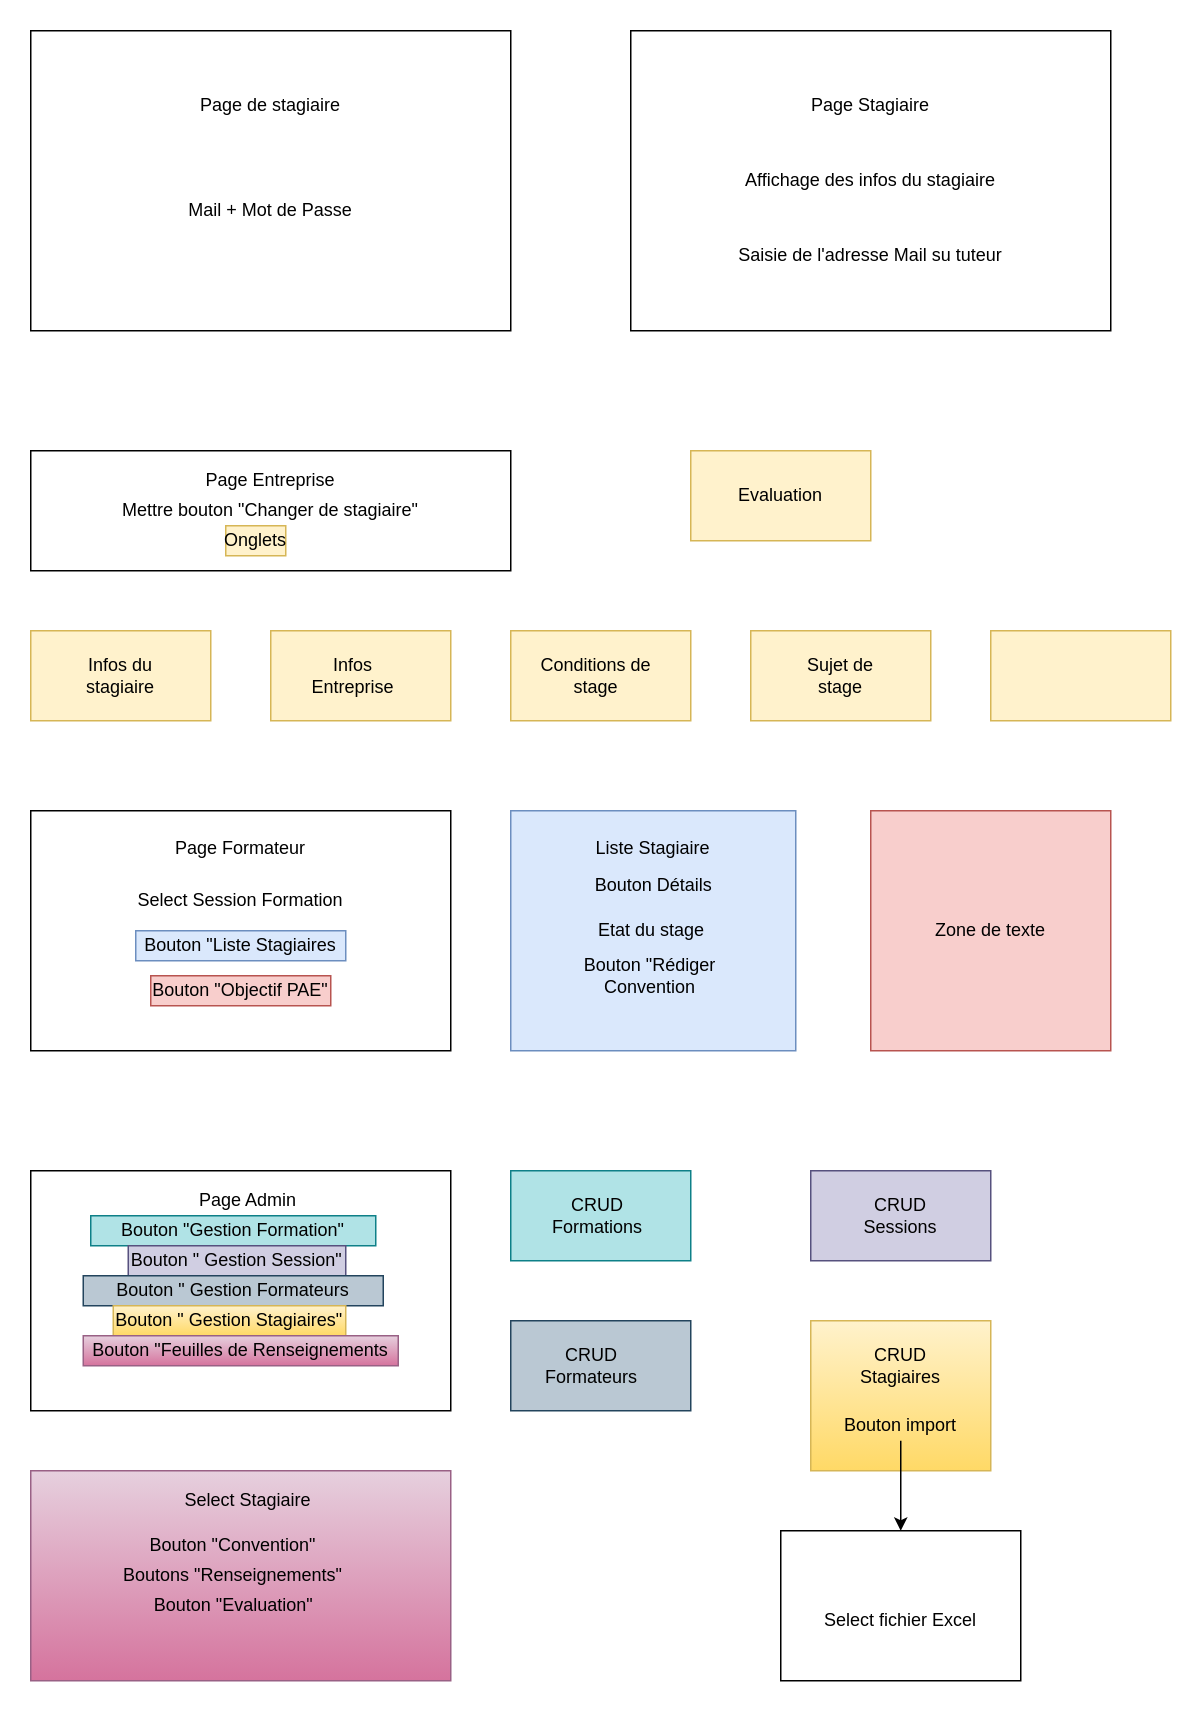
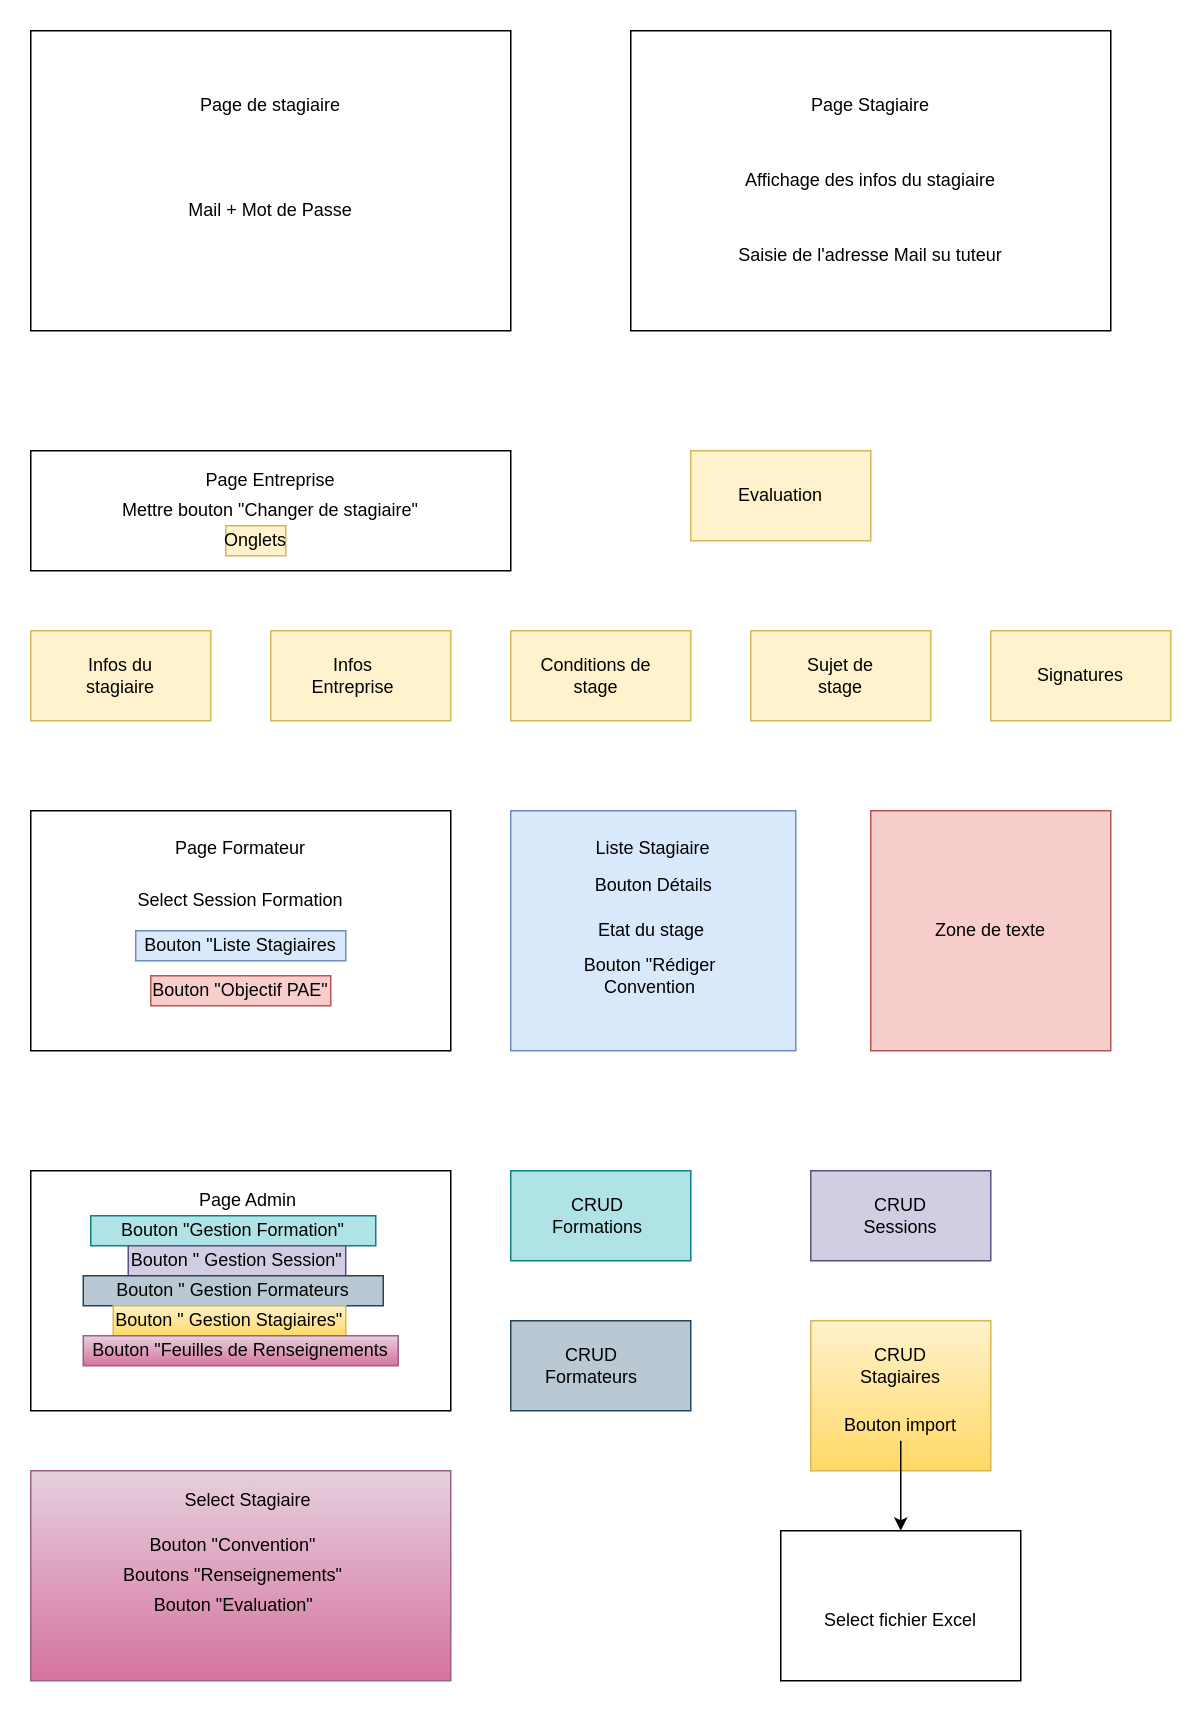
node "Signatures": added
